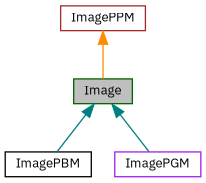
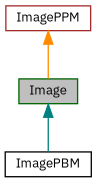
node "ImagePGM": removed
